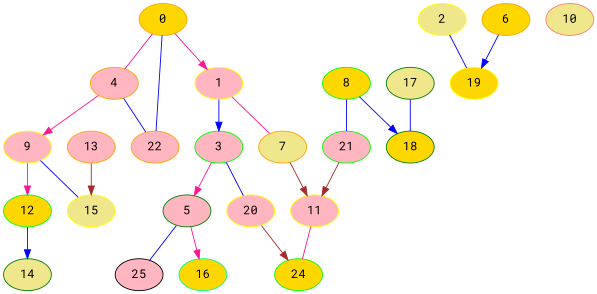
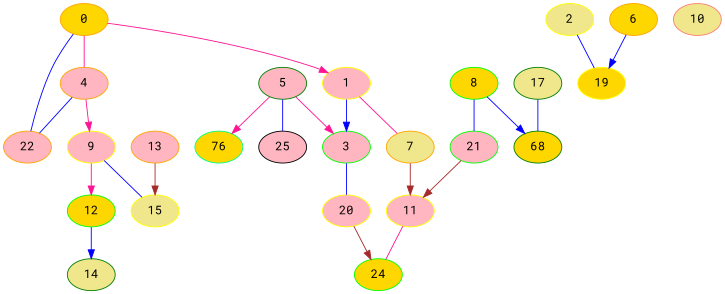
node "18": label "18" -> "68"
edge "3" -> "5": reversed
node "16": label "16" -> "76"
